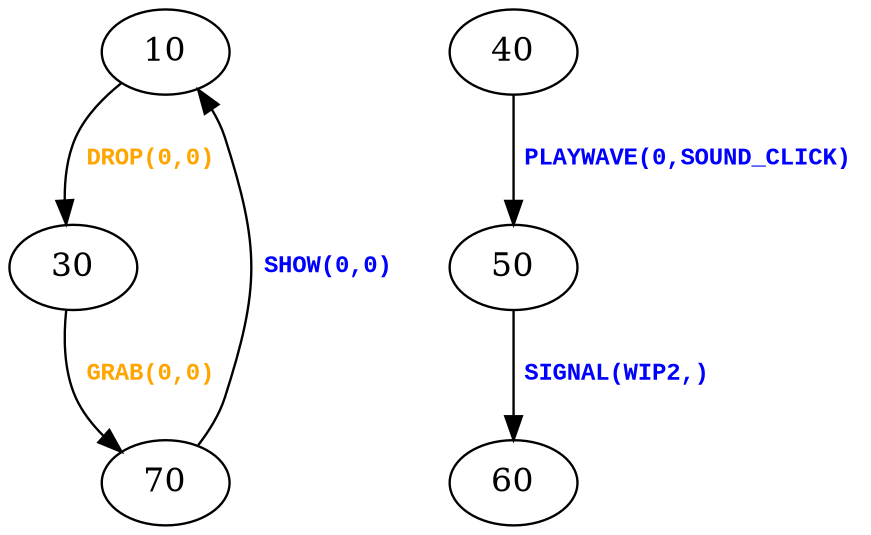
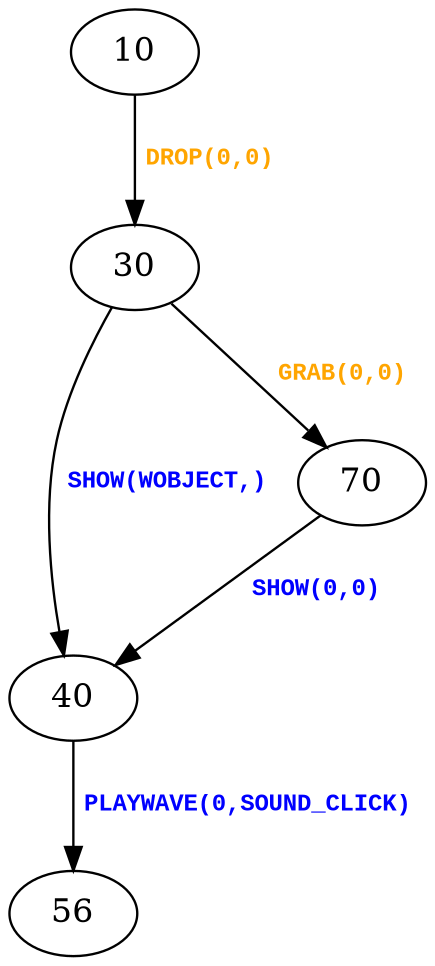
node "50": label "50" -> "56"
edge "70" -> "10": now "70" -> "40"
edge "30" -> "40": added, label "SHOW(WOBJECT,)"
node "60": removed
